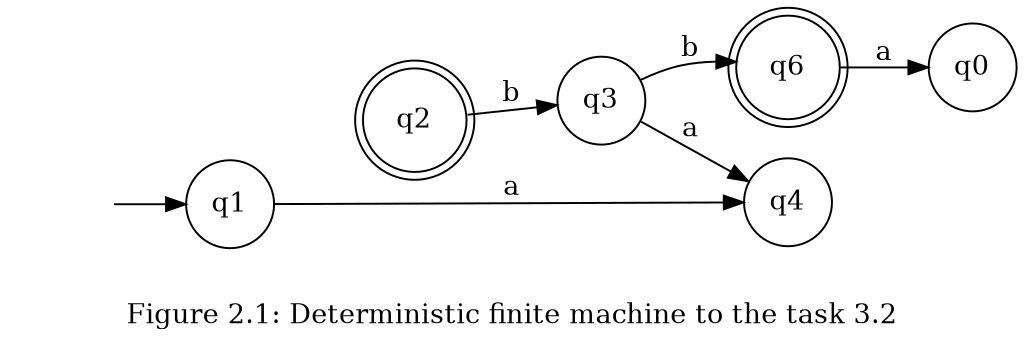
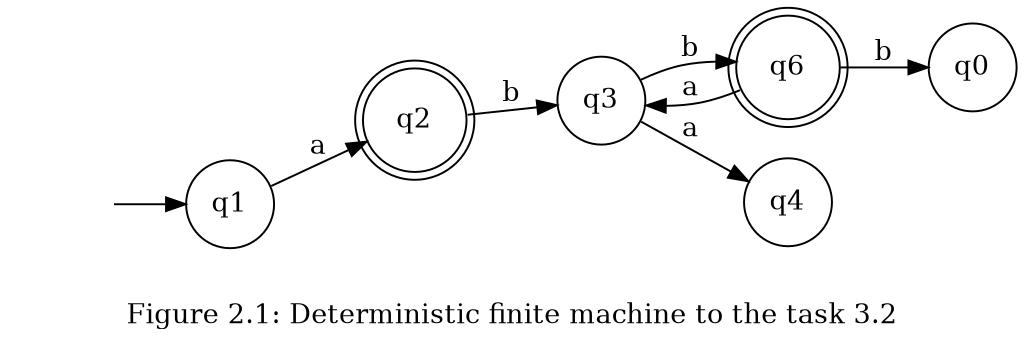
edge "q6" -> "q0": label "a" -> "b"
edge "q6" -> "q3": added, label "a"
edge "q1" -> "q4": now "q1" -> "q2"
